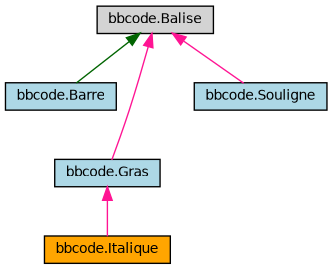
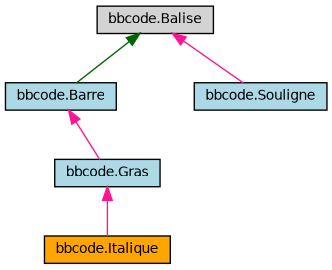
edge "bbcode.Gras" -> "bbcode.Balise": now "bbcode.Gras" -> "bbcode.Barre"
